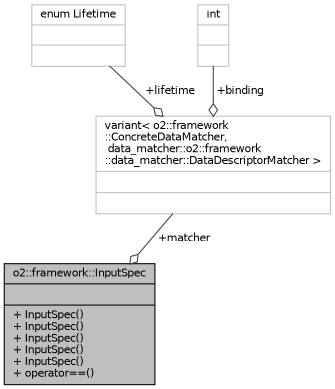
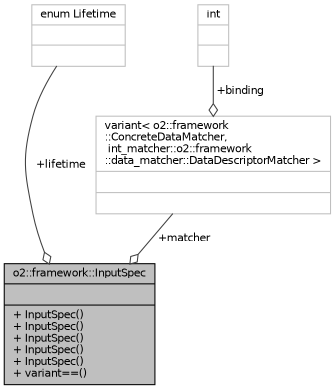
edge "enum Lifetime" -> "variant< o2::framework": now "enum Lifetime" -> "o2::framework::InputSpec"
node "variant< o2::framework": text "data_matcher::o2::framework" -> "int_matcher::o2::framework"
node "o2::framework::InputSpec": text "+ operator==()" -> "+ variant==()"
